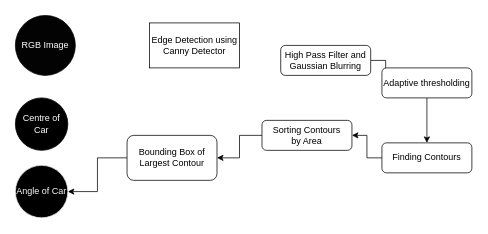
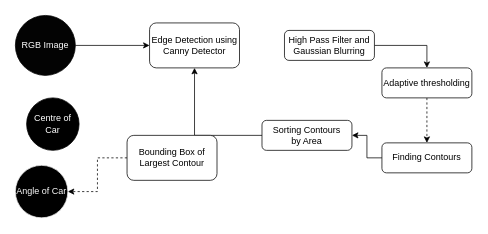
edge "RGB Image" -> "Edge Detection using Canny Detector": added
node "Edge Detection using Canny Detector": shape rectangle -> rounded rectangle
node "High Pass Filter and Gaussian Blurring": moved (326, 60) -> (330, 45)
edge "Adaptive thresholding" -> "Finding Contours": style solid -> dashed
node "Centre of Car": moved (42, 124) -> (53, 124)
edge "Sorting Contours by Area" -> "Bounding Box of Largest Contour": now "Sorting Contours by Area" -> "Edge Detection using Canny Detector"
edge "Bounding Box of Largest Contour" -> "Angle of Car": style solid -> dashed
